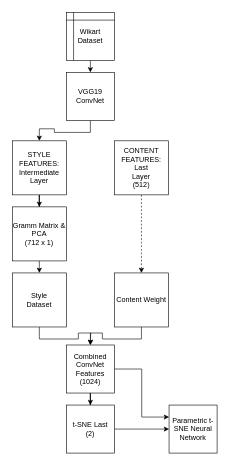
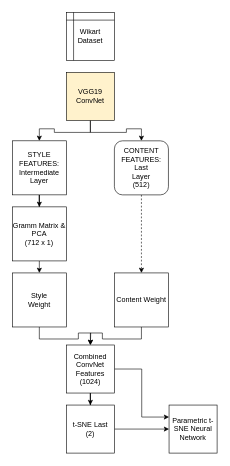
edge "Wikart Dataset" -> "VGG19 ConvNet": removed
node "VGG19 ConvNet": fillcolor #ffffff -> #fff2cc
edge "VGG19 ConvNet" -> "CONTENT FEATURES: Last Layer (512)": added
node "CONTENT FEATURES: Last Layer (512)": shape rectangle -> rounded rectangle
node "Style Dataset": label "Style Dataset" -> "Style Weight"
